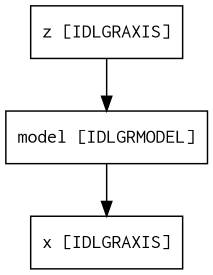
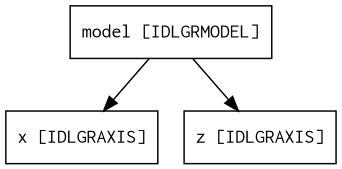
edge "z [IDLGRAXIS]" -> "model [IDLGRMODEL]": reversed
